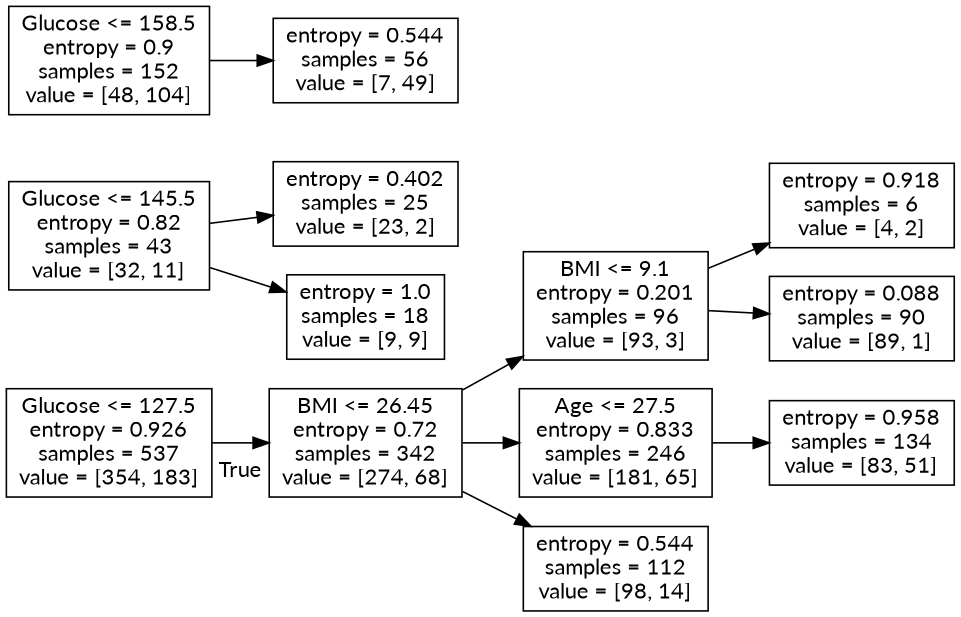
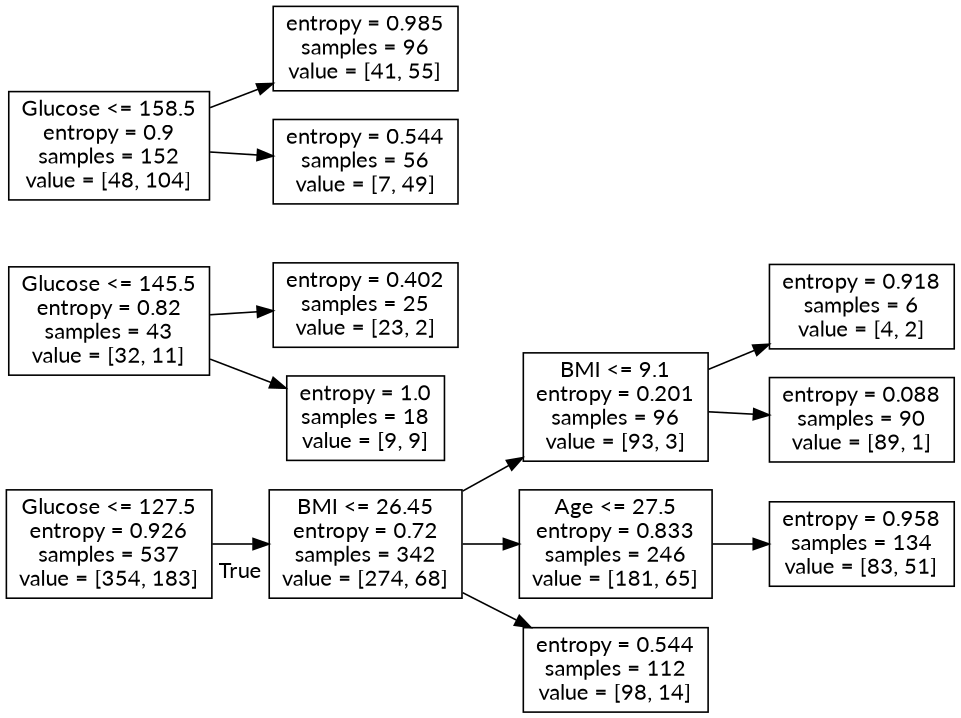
node "entropy = 0.985 samples = 96 value = [41, 55]": added
